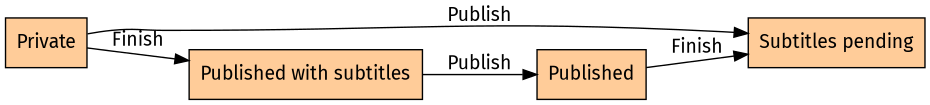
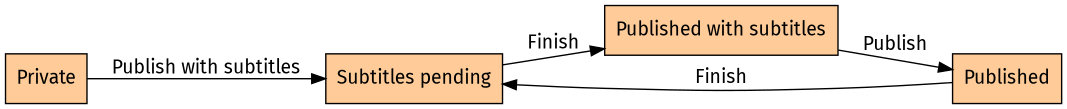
edge "Private" -> "Subtitles pending": label "Publish" -> "Publish with subtitles"
edge "Private" -> "Published with subtitles": now "Subtitles pending" -> "Published with subtitles"
